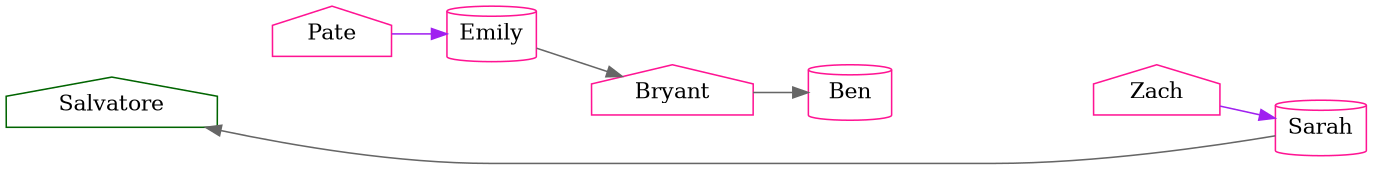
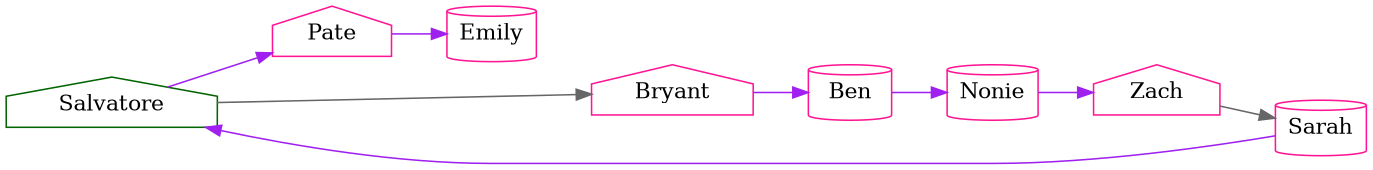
edge "Emily" -> "Bryant": now "Salvatore" -> "Bryant"
edge "Salvatore" -> "Pate": added
edge "Bryant" -> "Ben": color gray40 -> purple
node "Nonie": added
edge "Zach" -> "Sarah": color purple -> gray40
edge "Sarah" -> "Salvatore": color gray40 -> purple
